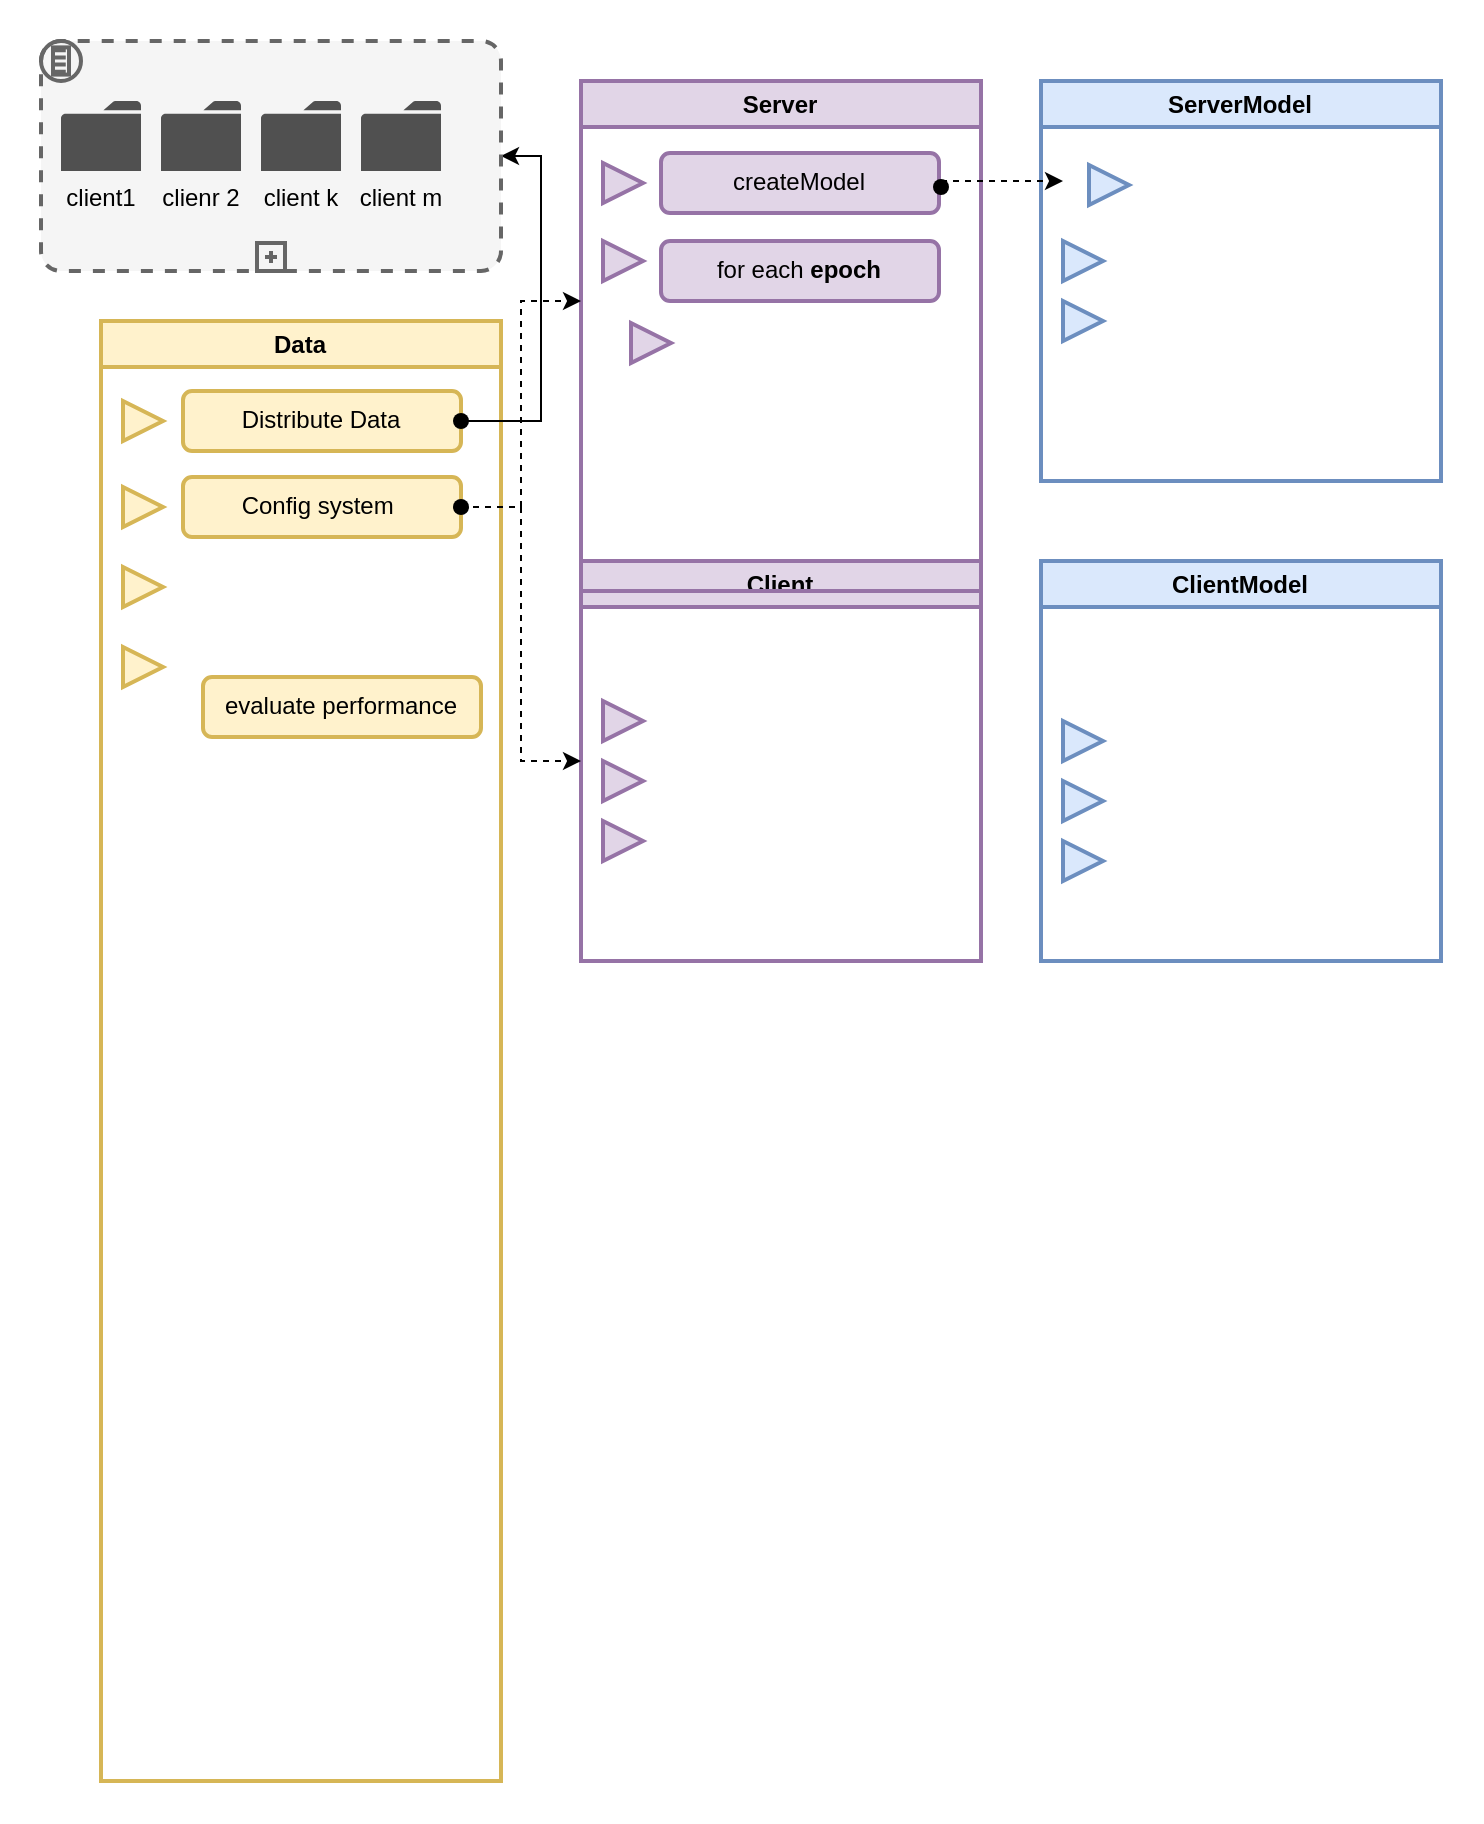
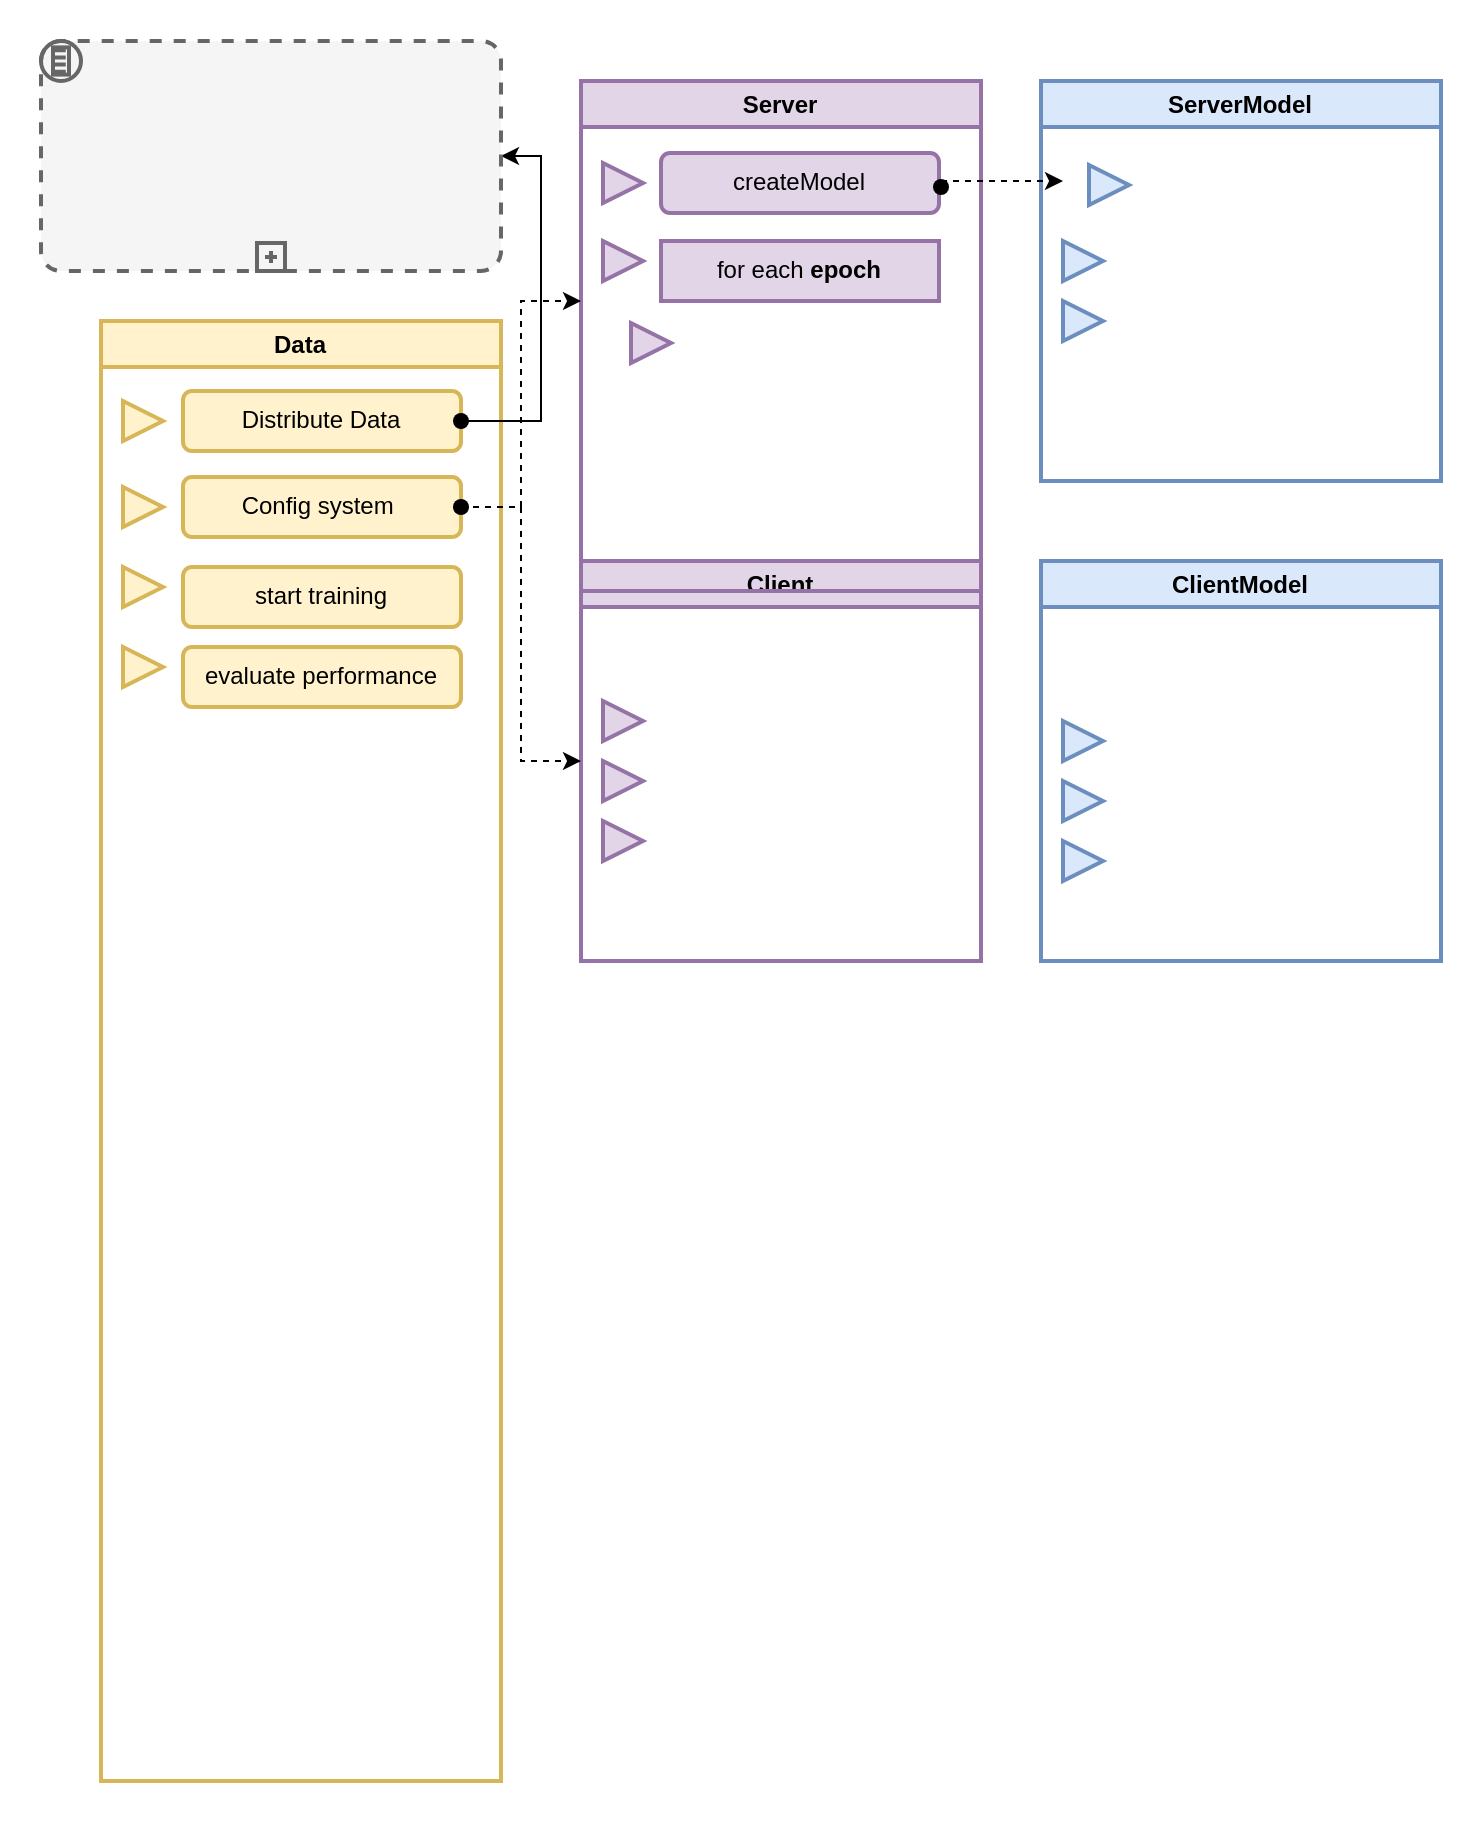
node "client1": removed
node "clienr 2": removed
node "client k": removed
node "client m": removed
node "for each epoch": shape rounded rectangle -> rectangle
node "start training": added
node "evaluate performance": moved (342, 707) -> (322, 677)
